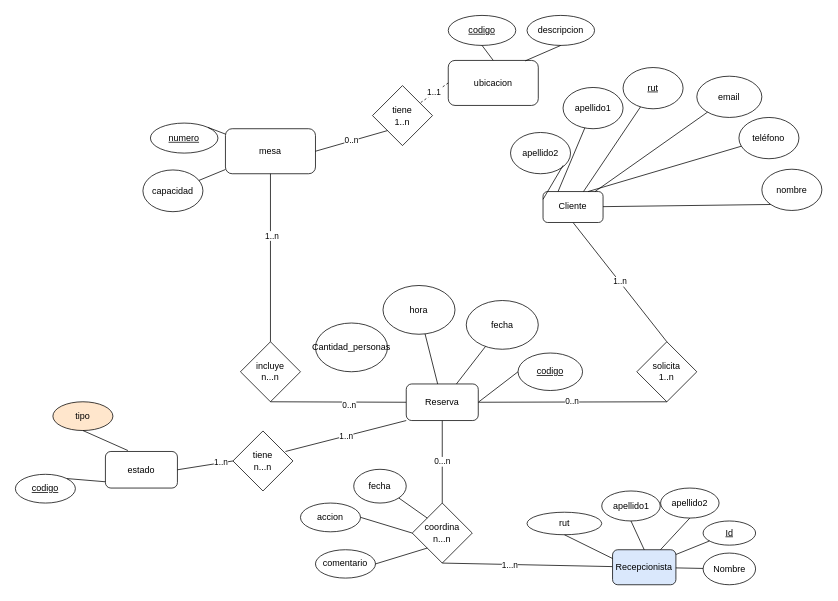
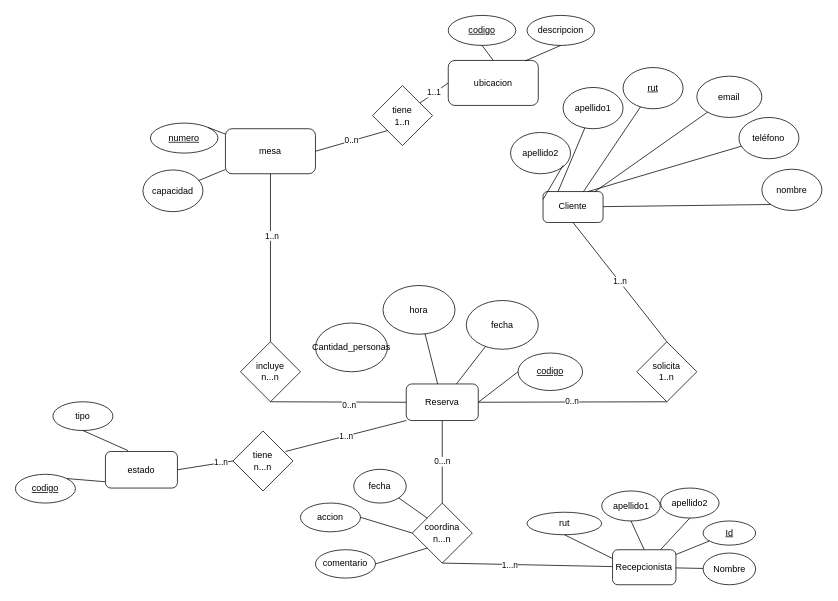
edge "ubicacion" -- "tiene 1..n": style dashed -> solid
node "tipo": fillcolor #ffe6cc -> #ffffff
node "Recepcionista": fillcolor #dae8fc -> #ffffff
